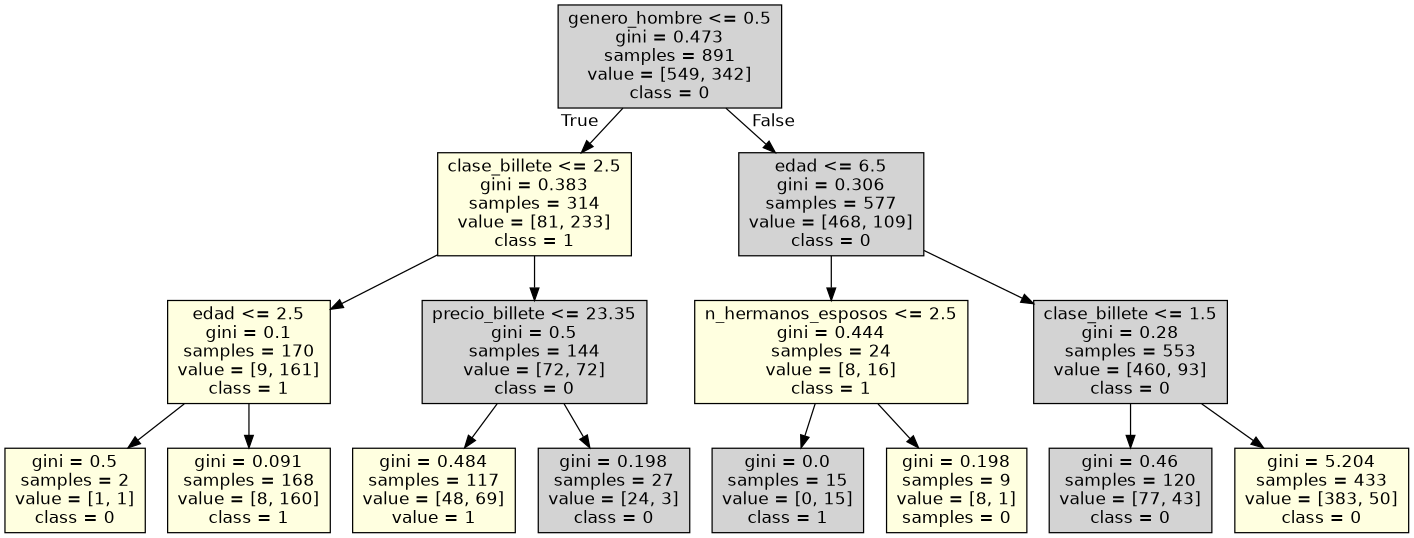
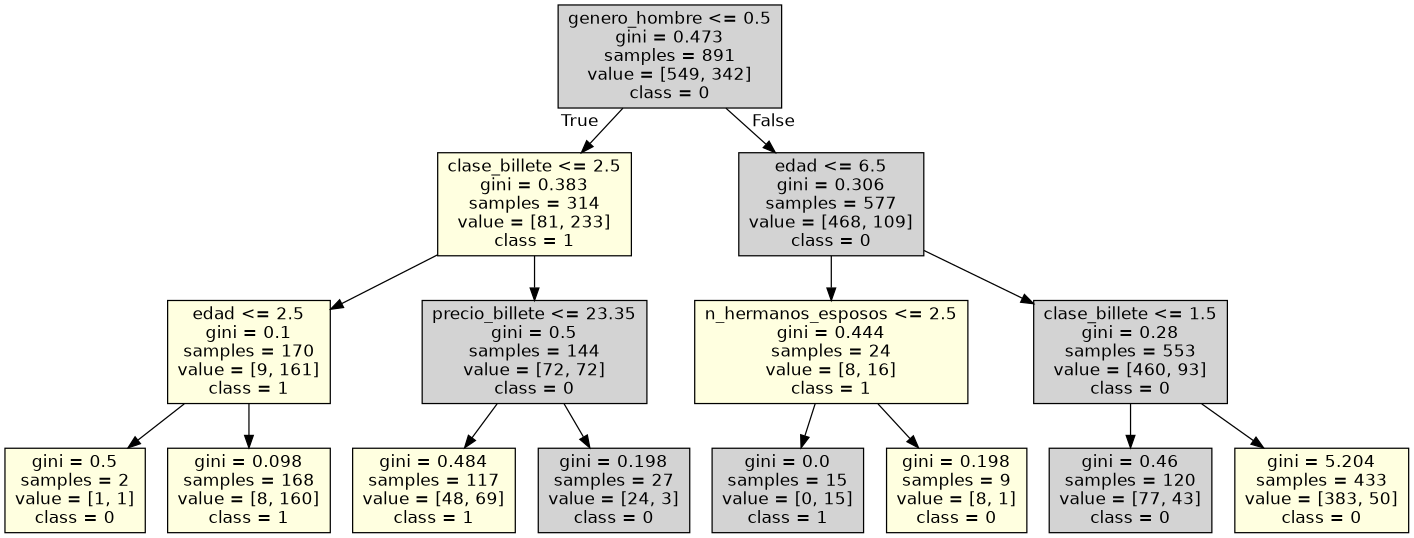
node "gini = 0.091 samples = 168 value = [8, 160] class = 1": label "gini = 0.091 samples = 168 value = [8, 160] class = 1" -> "gini = 0.098 samples = 168 value = [8, 160] class = 1"
node "gini = 0.484 samples = 117 value = [48, 69] value = 1": label "gini = 0.484 samples = 117 value = [48, 69] value = 1" -> "gini = 0.484 samples = 117 value = [48, 69] class = 1"
node "gini = 0.198 samples = 9 value = [8, 1] samples = 0": label "gini = 0.198 samples = 9 value = [8, 1] samples = 0" -> "gini = 0.198 samples = 9 value = [8, 1] class = 0"
